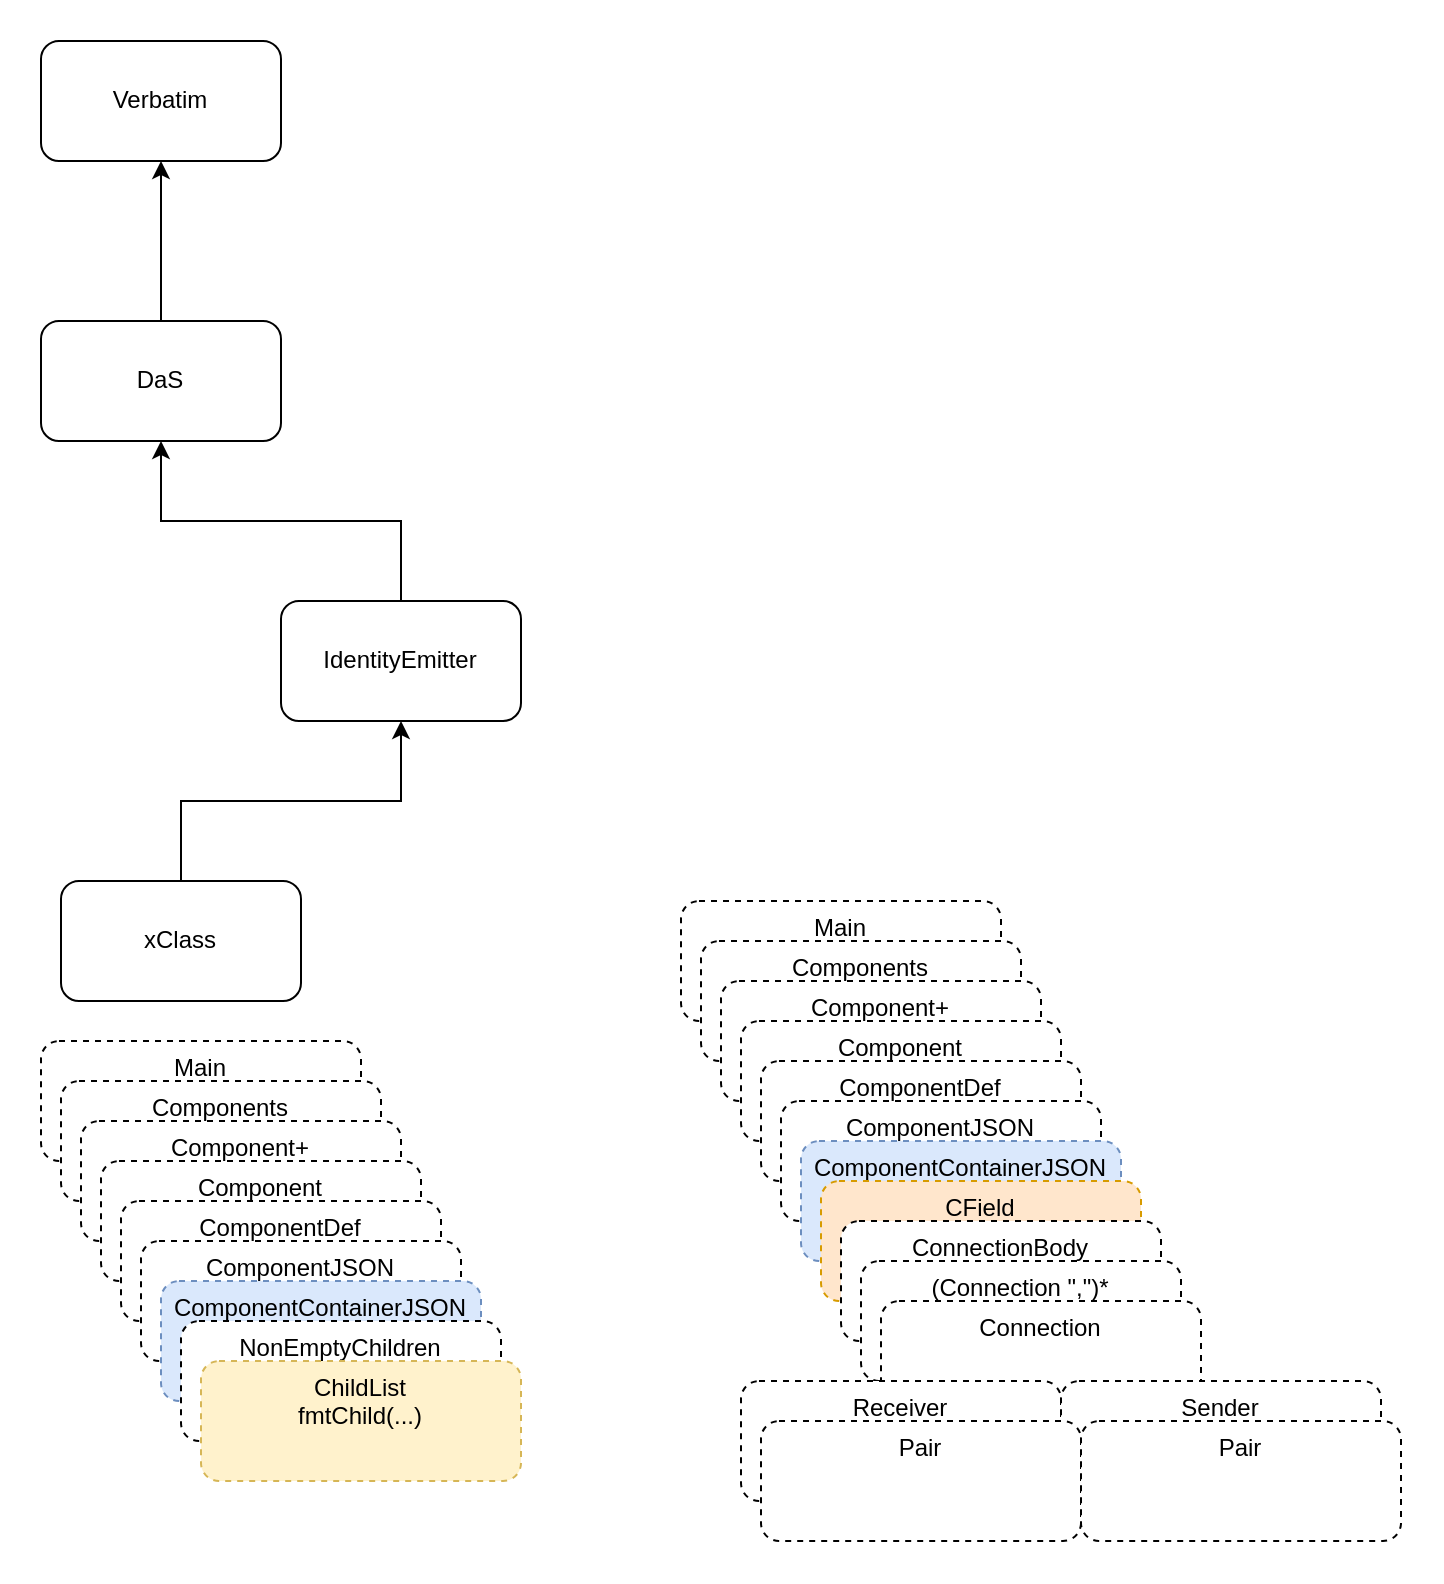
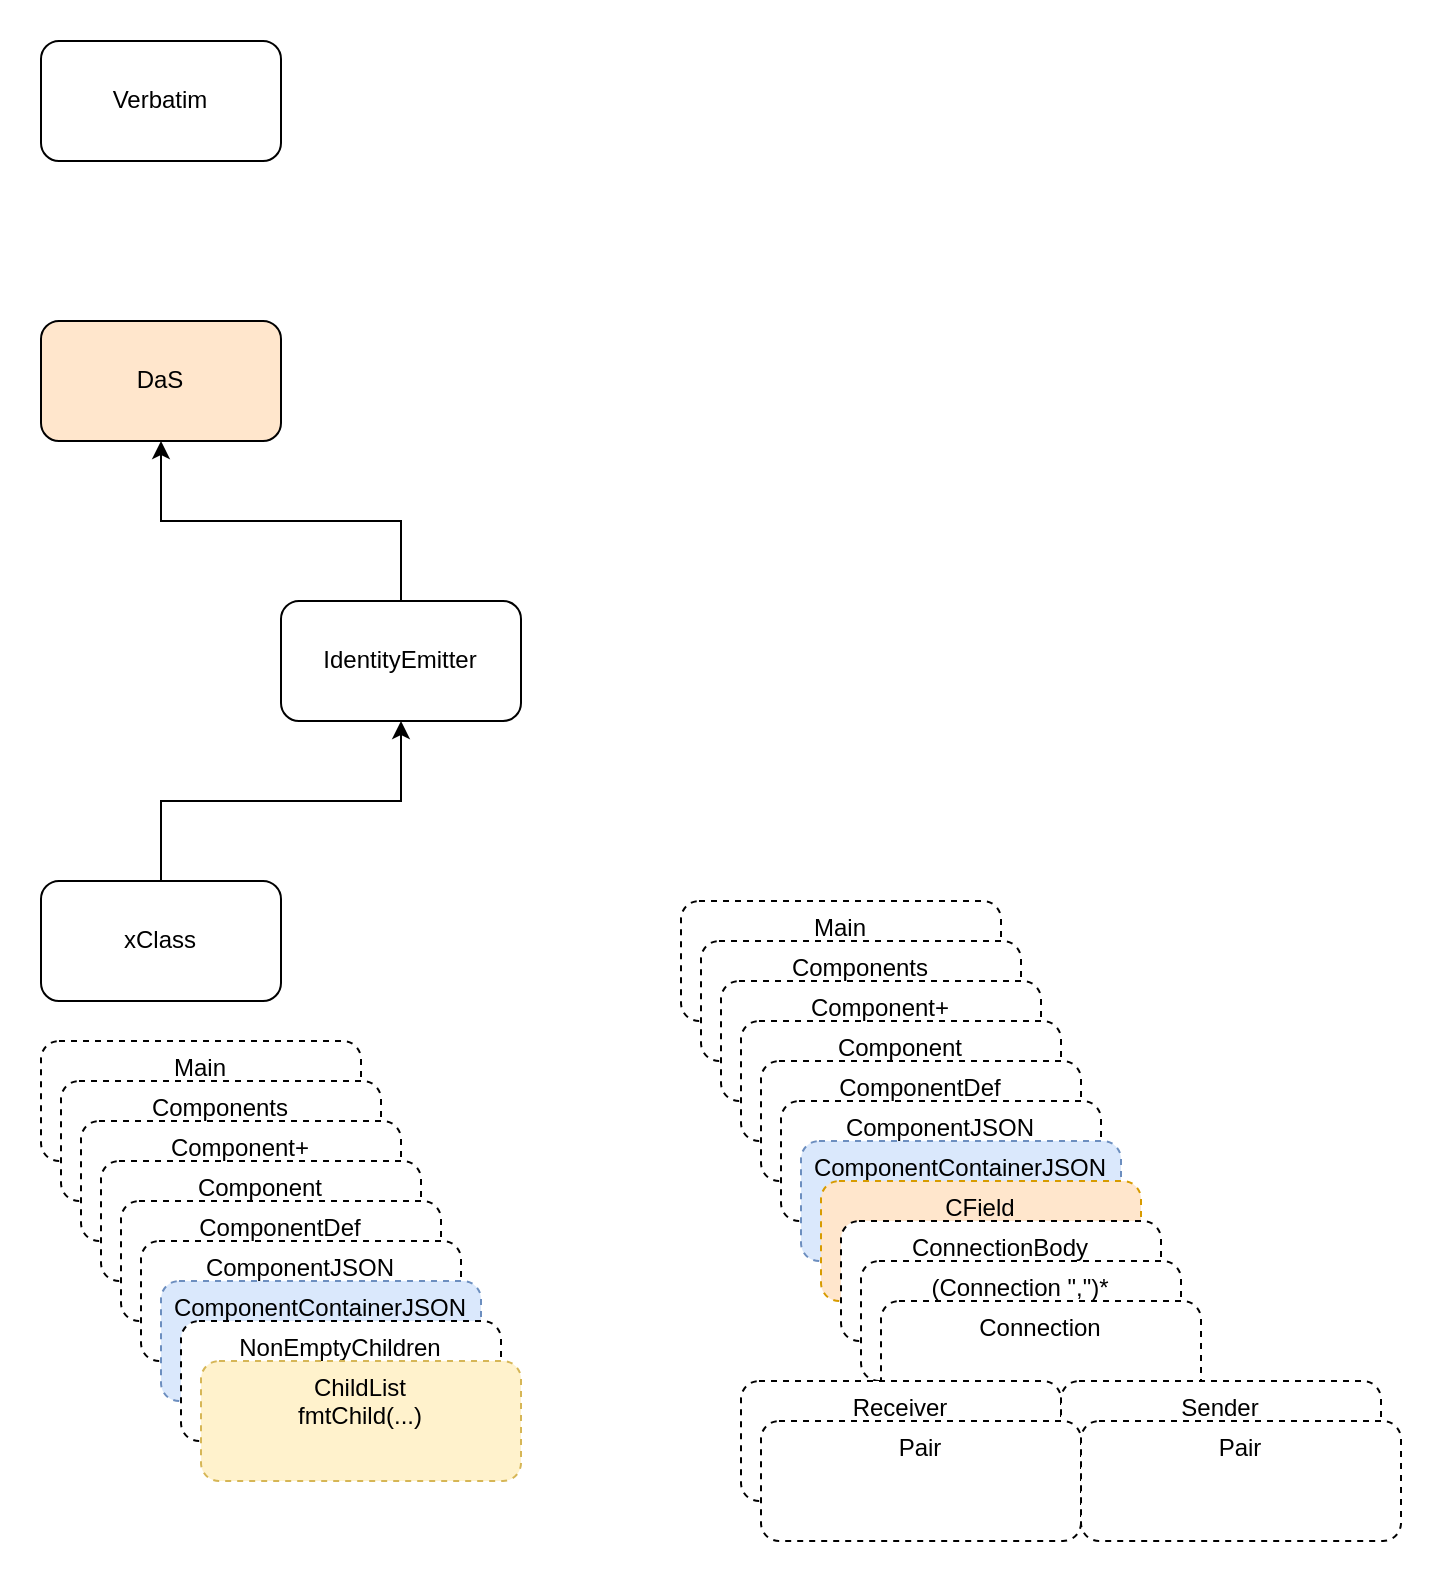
edge "DaS" -> "Verbatim": removed
node "DaS": fillcolor #ffffff -> #ffe6cc
node "xClass": moved (181, 941) -> (161, 941)
